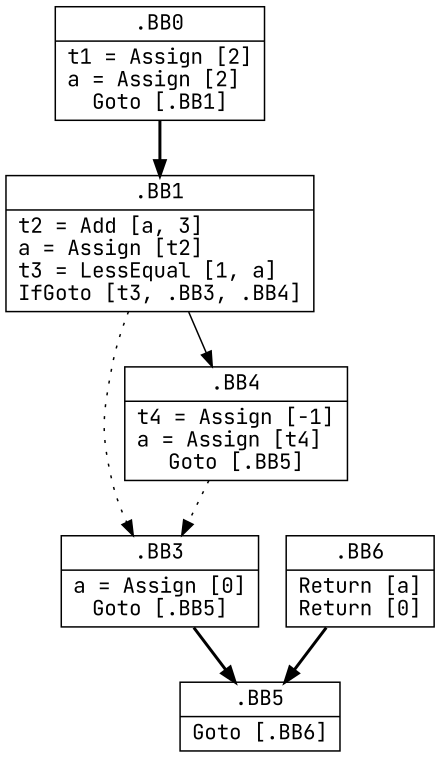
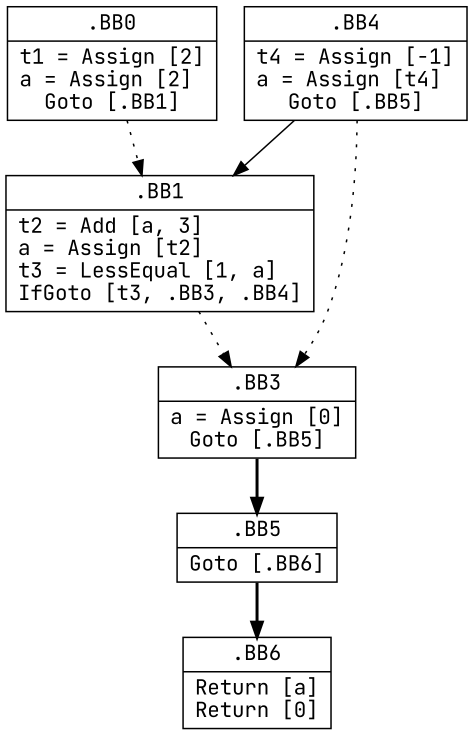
edge ".BB0" -> ".BB1": style bold -> dotted
edge ".BB1" -> ".BB4": reversed
edge ".BB6" -> ".BB5": reversed
